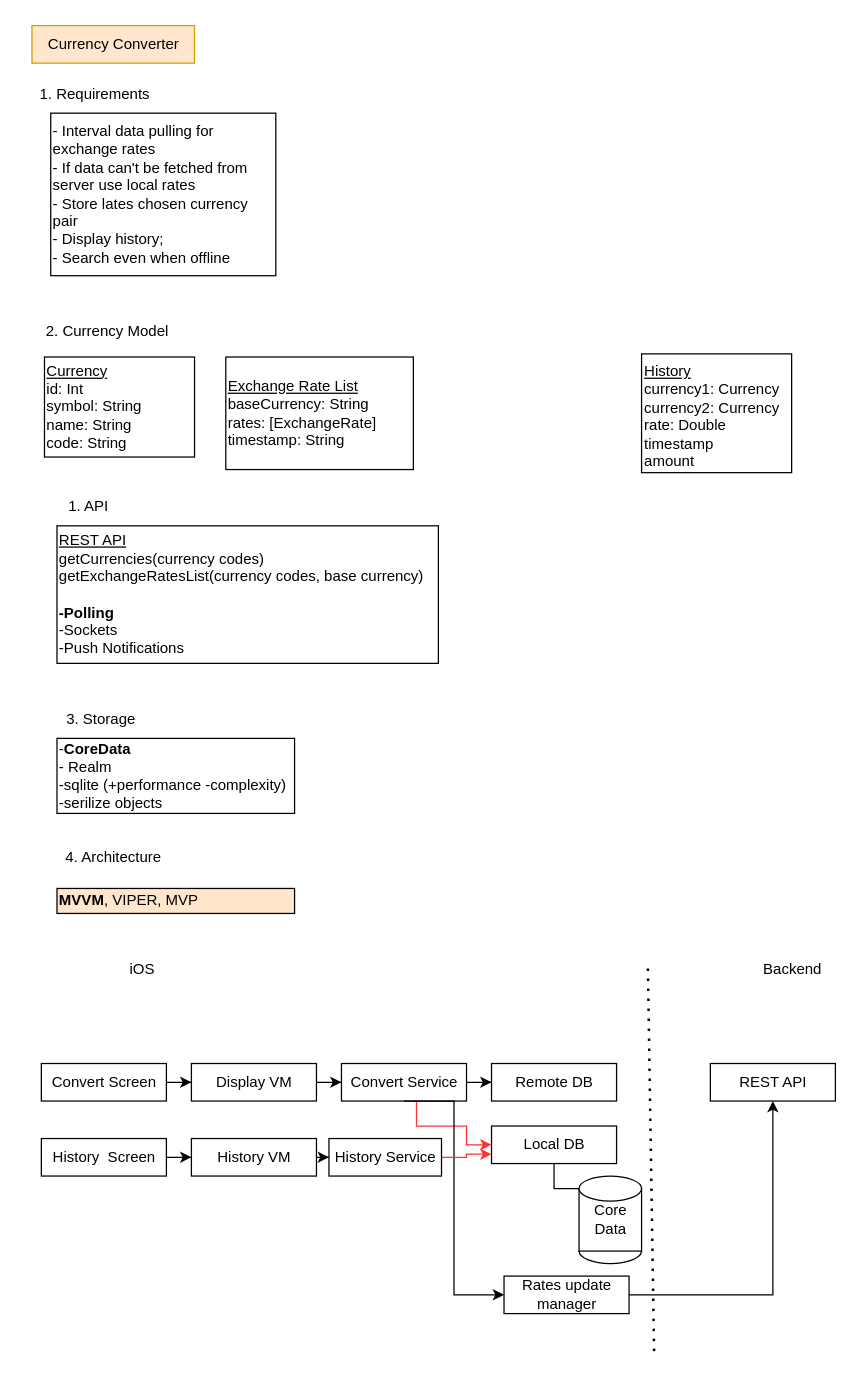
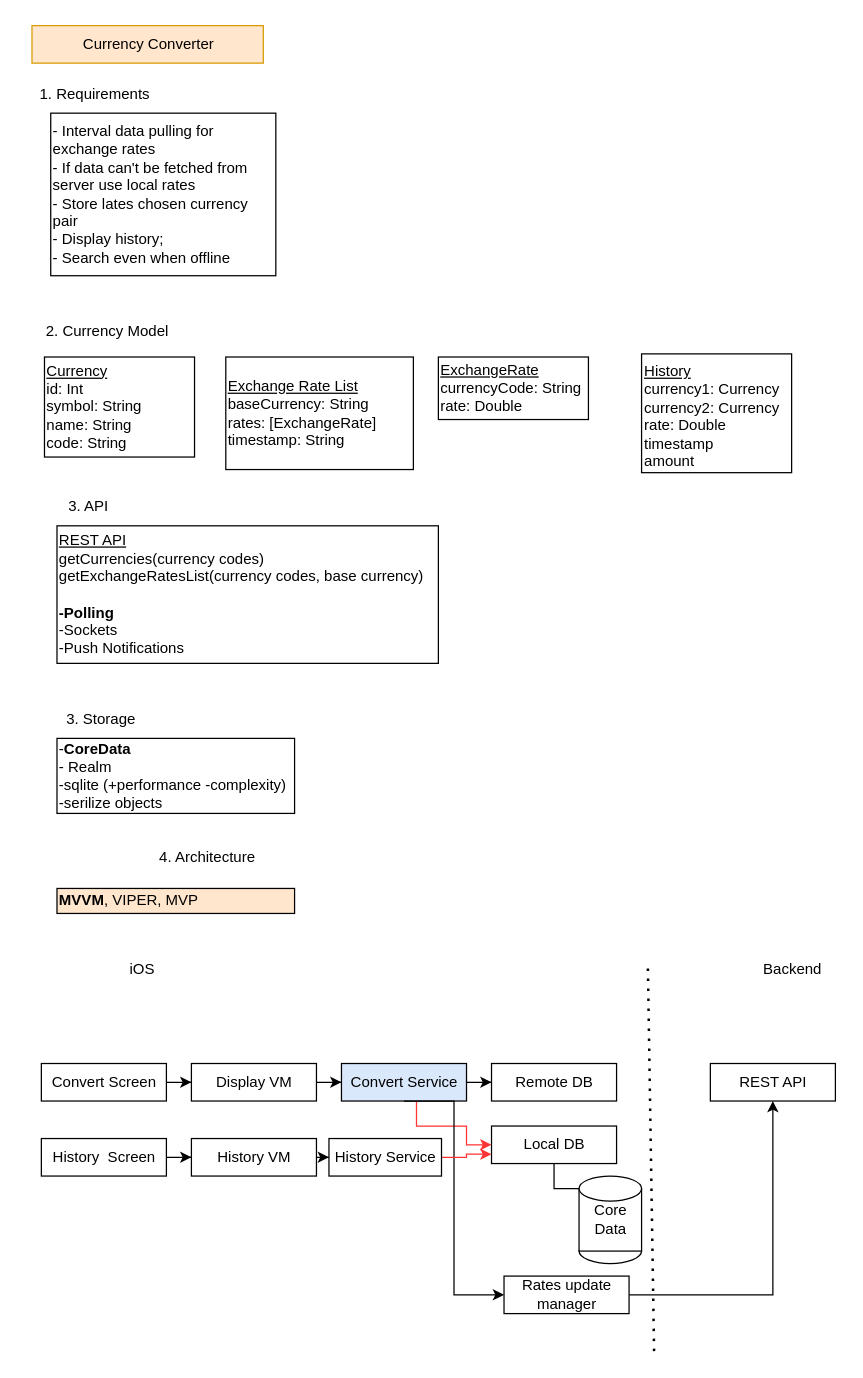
node "Currency Converter": size 163x38 -> 231x38
node "ExchangeRate currencyCode: String rate: Double": added
node "1. API": label "1. API" -> "3. API"
node "4. Architecture": moved (113, 857) -> (207, 857)
node "Convert Service": fillcolor #ffffff -> #dae8fc
